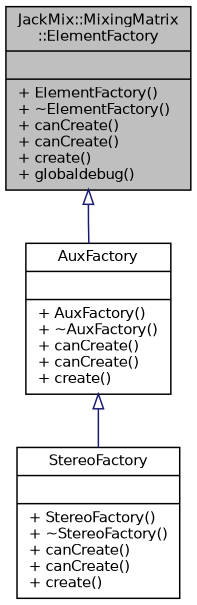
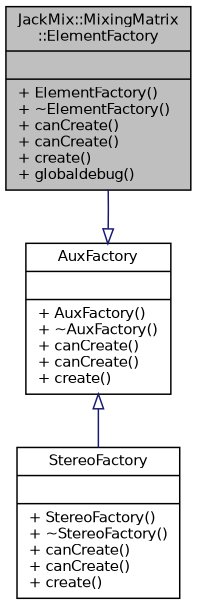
edge "AuxFactory" -> "JackMix::MixingMatrix": reversed
